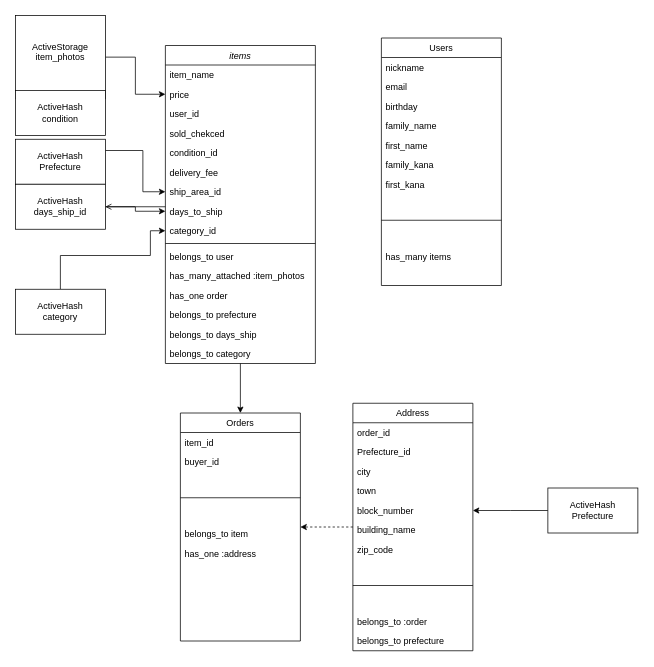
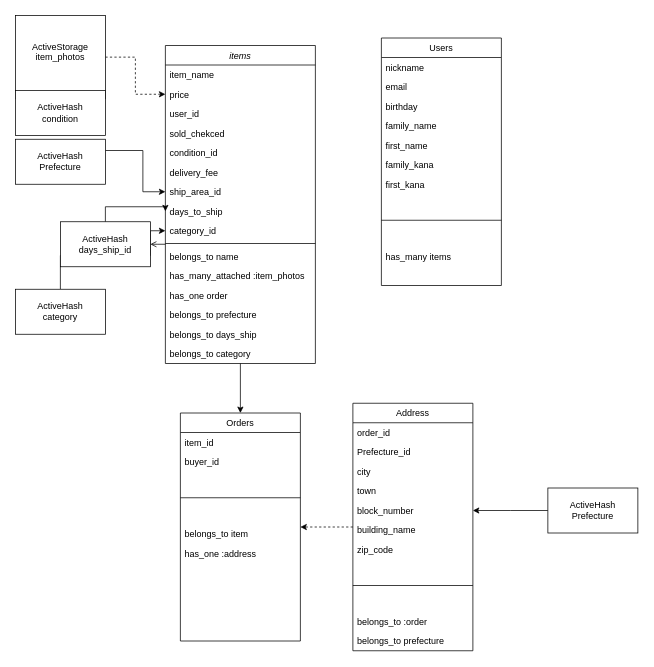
edge "ActiveStorage item_photos" -> "price": style solid -> dashed
node "ActiveHash days_ship_id": moved (60, 207) -> (105, 244)
node "belongs_to user": label "belongs_to user" -> "belongs_to name"
